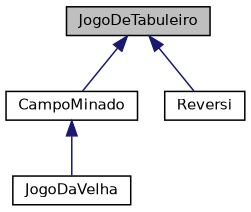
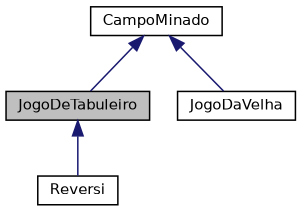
edge "CampoMinado" -> "JogoDeTabuleiro": reversed
